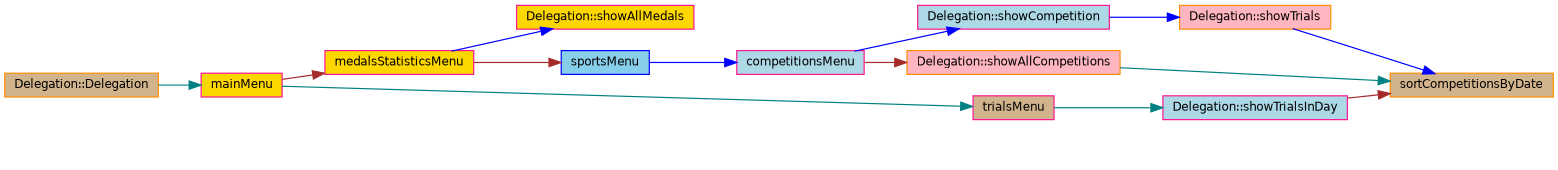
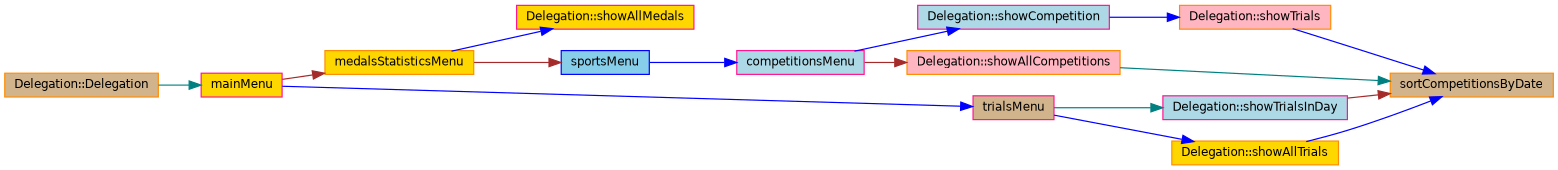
node "medalsStatisticsMenu": color deeppink -> darkorange
edge "mainMenu" -> "trialsMenu": color teal -> blue
node "Delegation::showAllTrials": added
